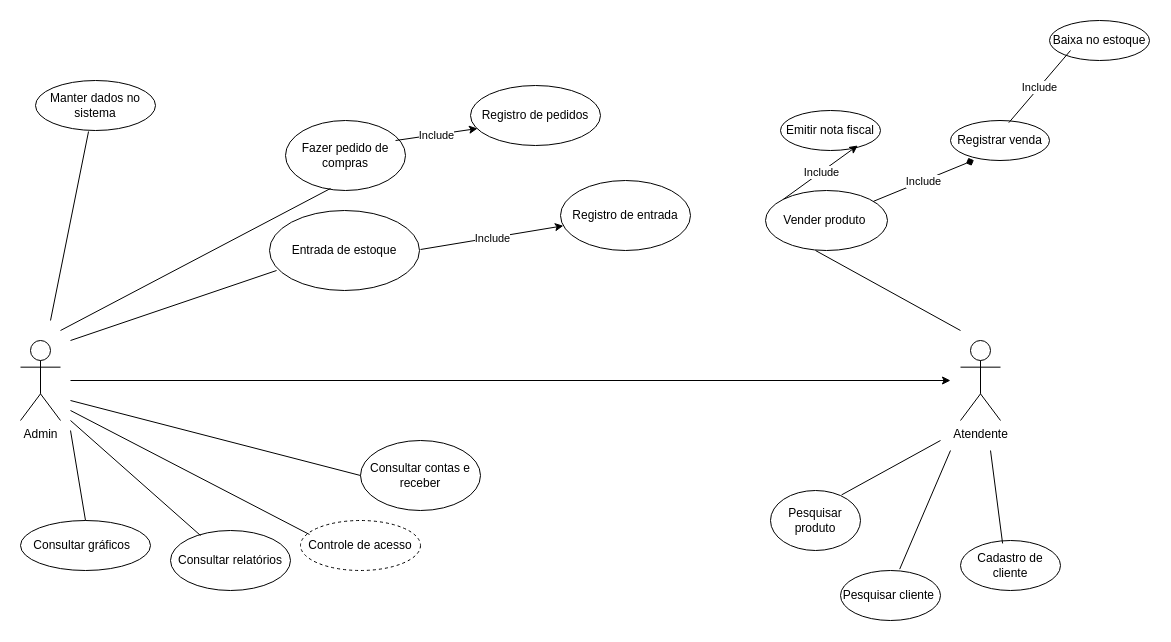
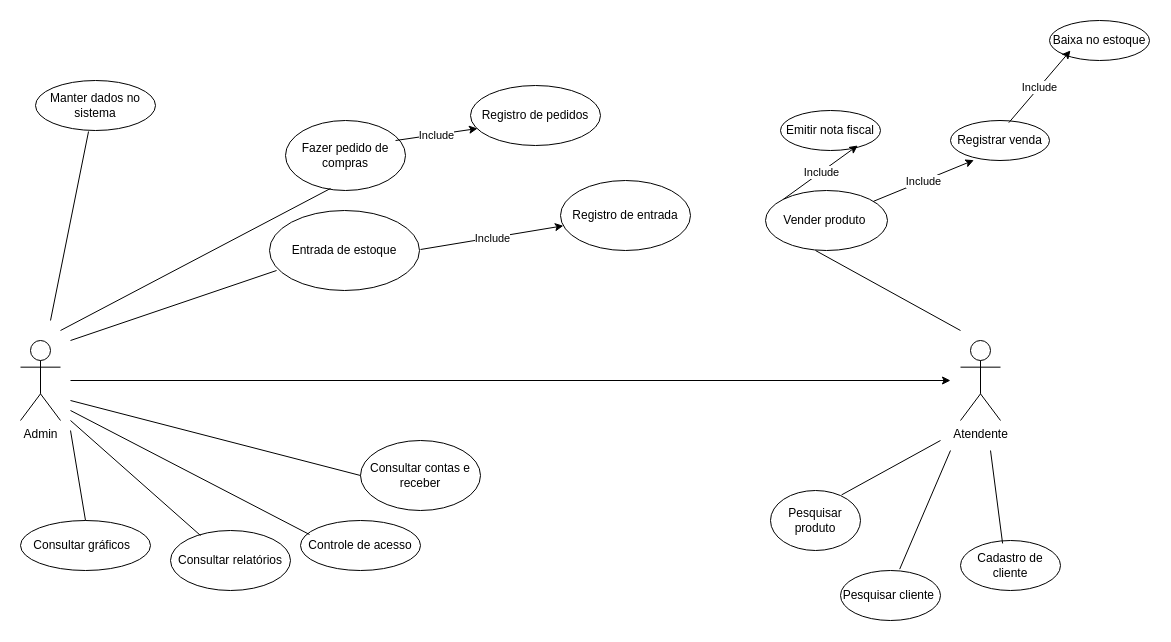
edge "Baixa no estoque" -- "Registrar venda": arrowhead none -> classic
edge "Vender produto" -> "Registrar venda": arrowhead diamond -> classic
node "Controle de acesso": style dashed -> solid
